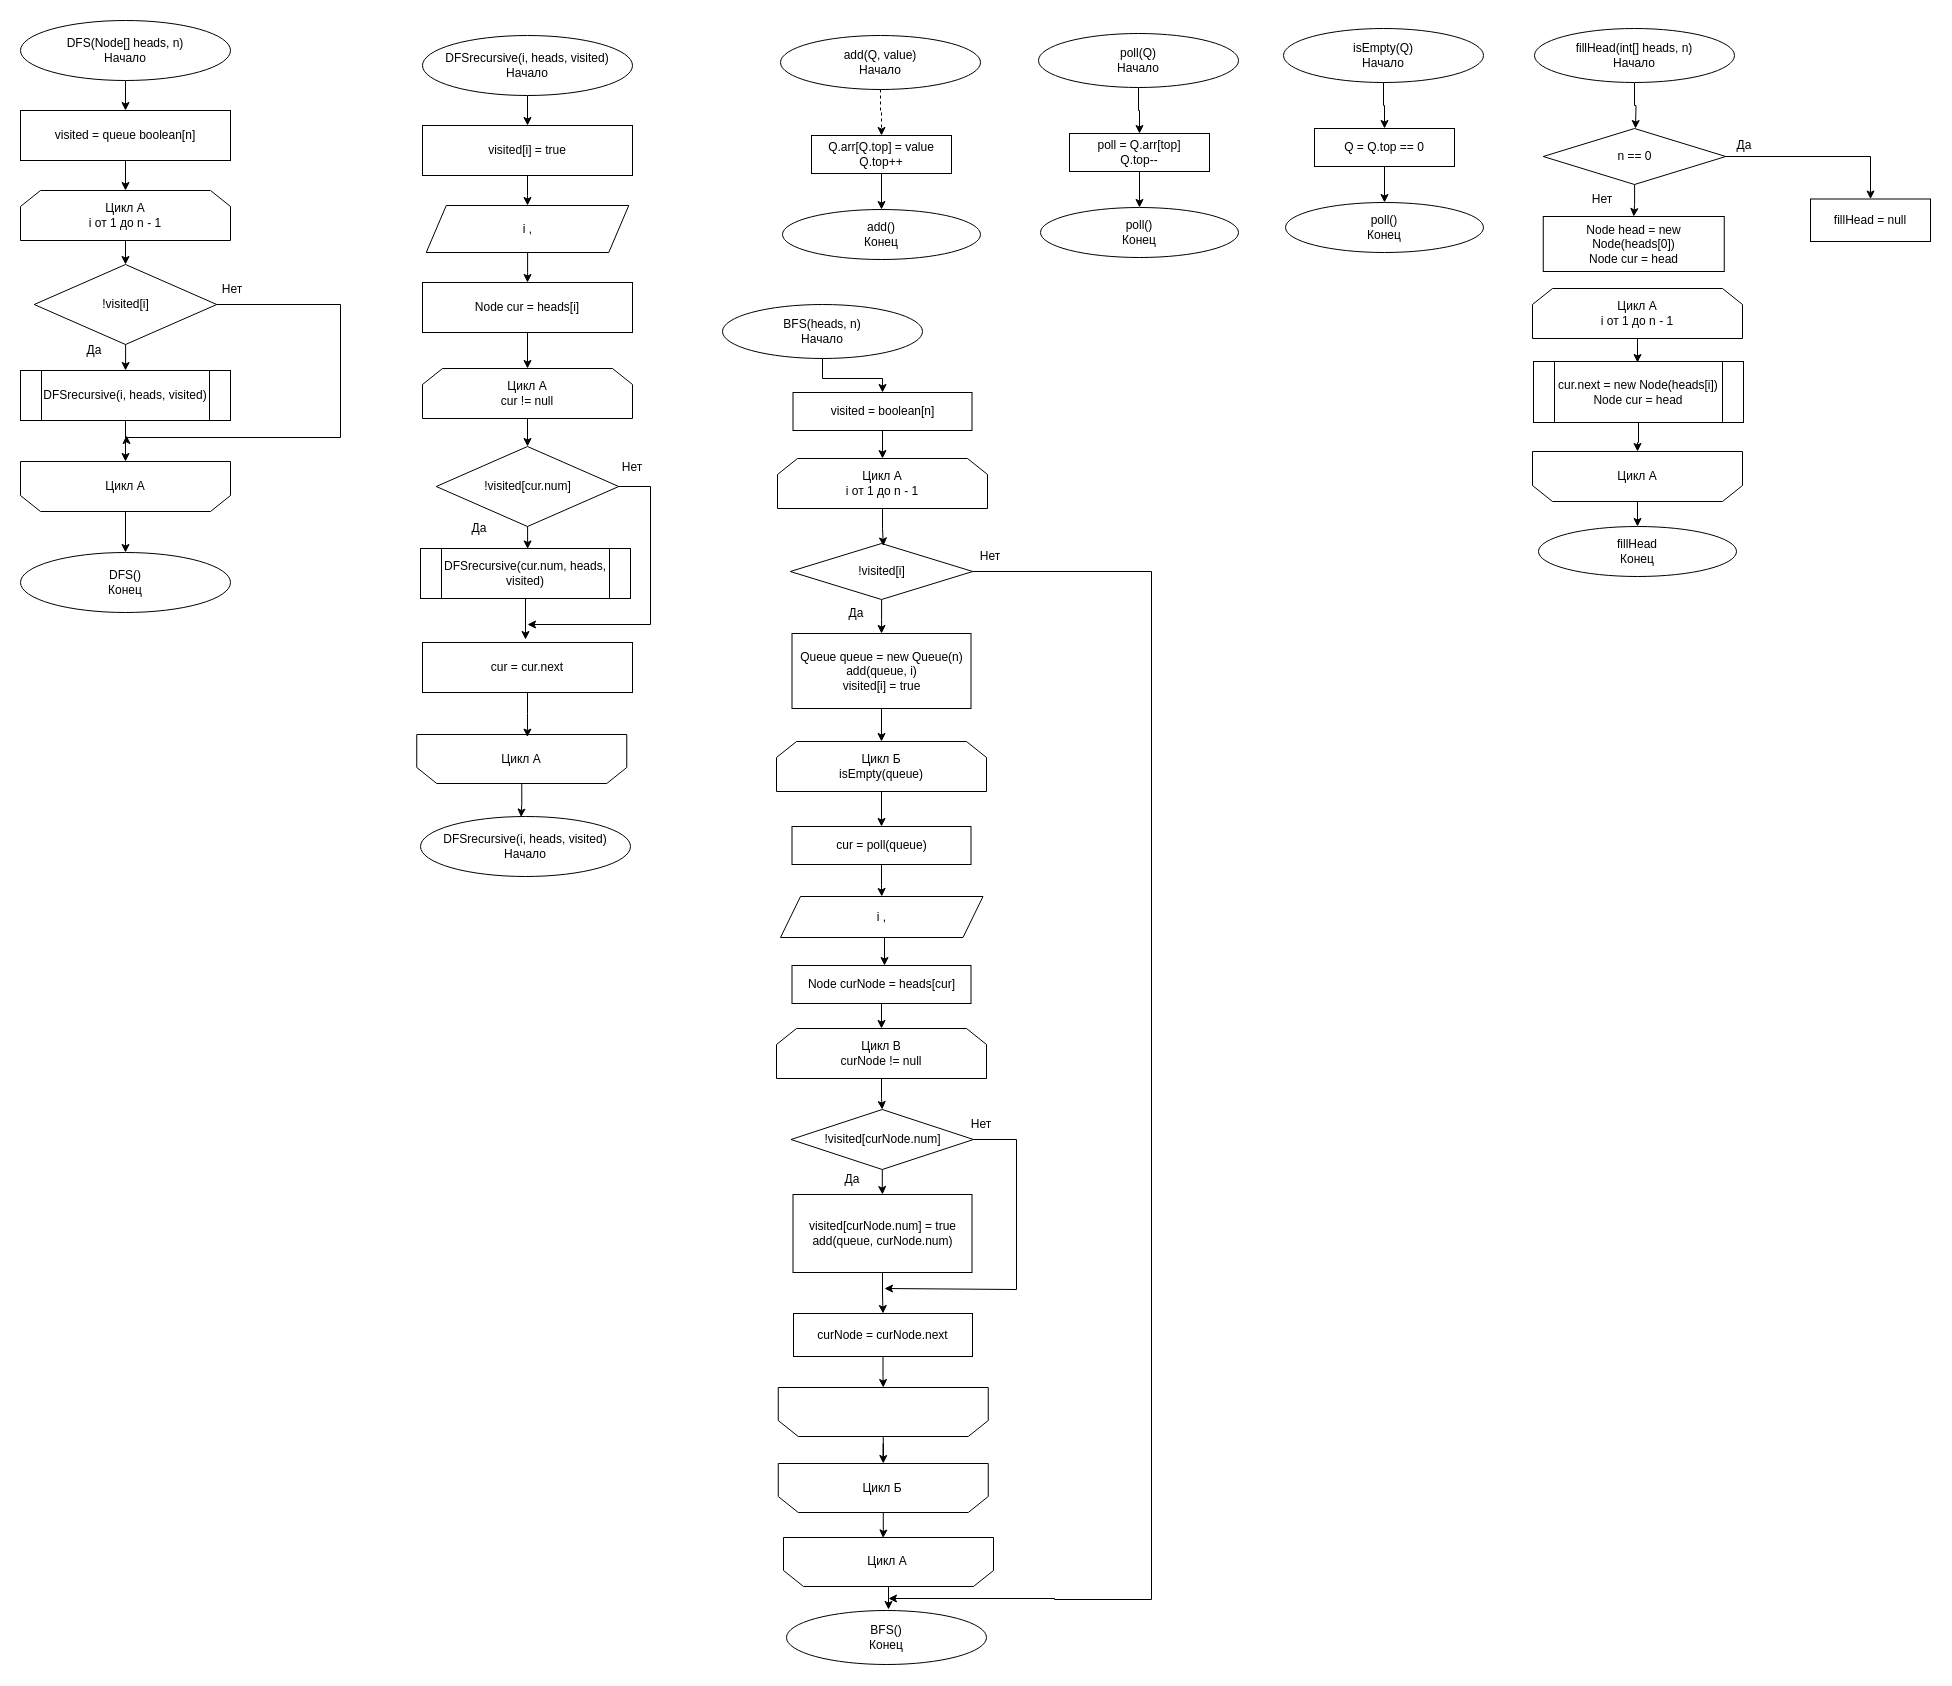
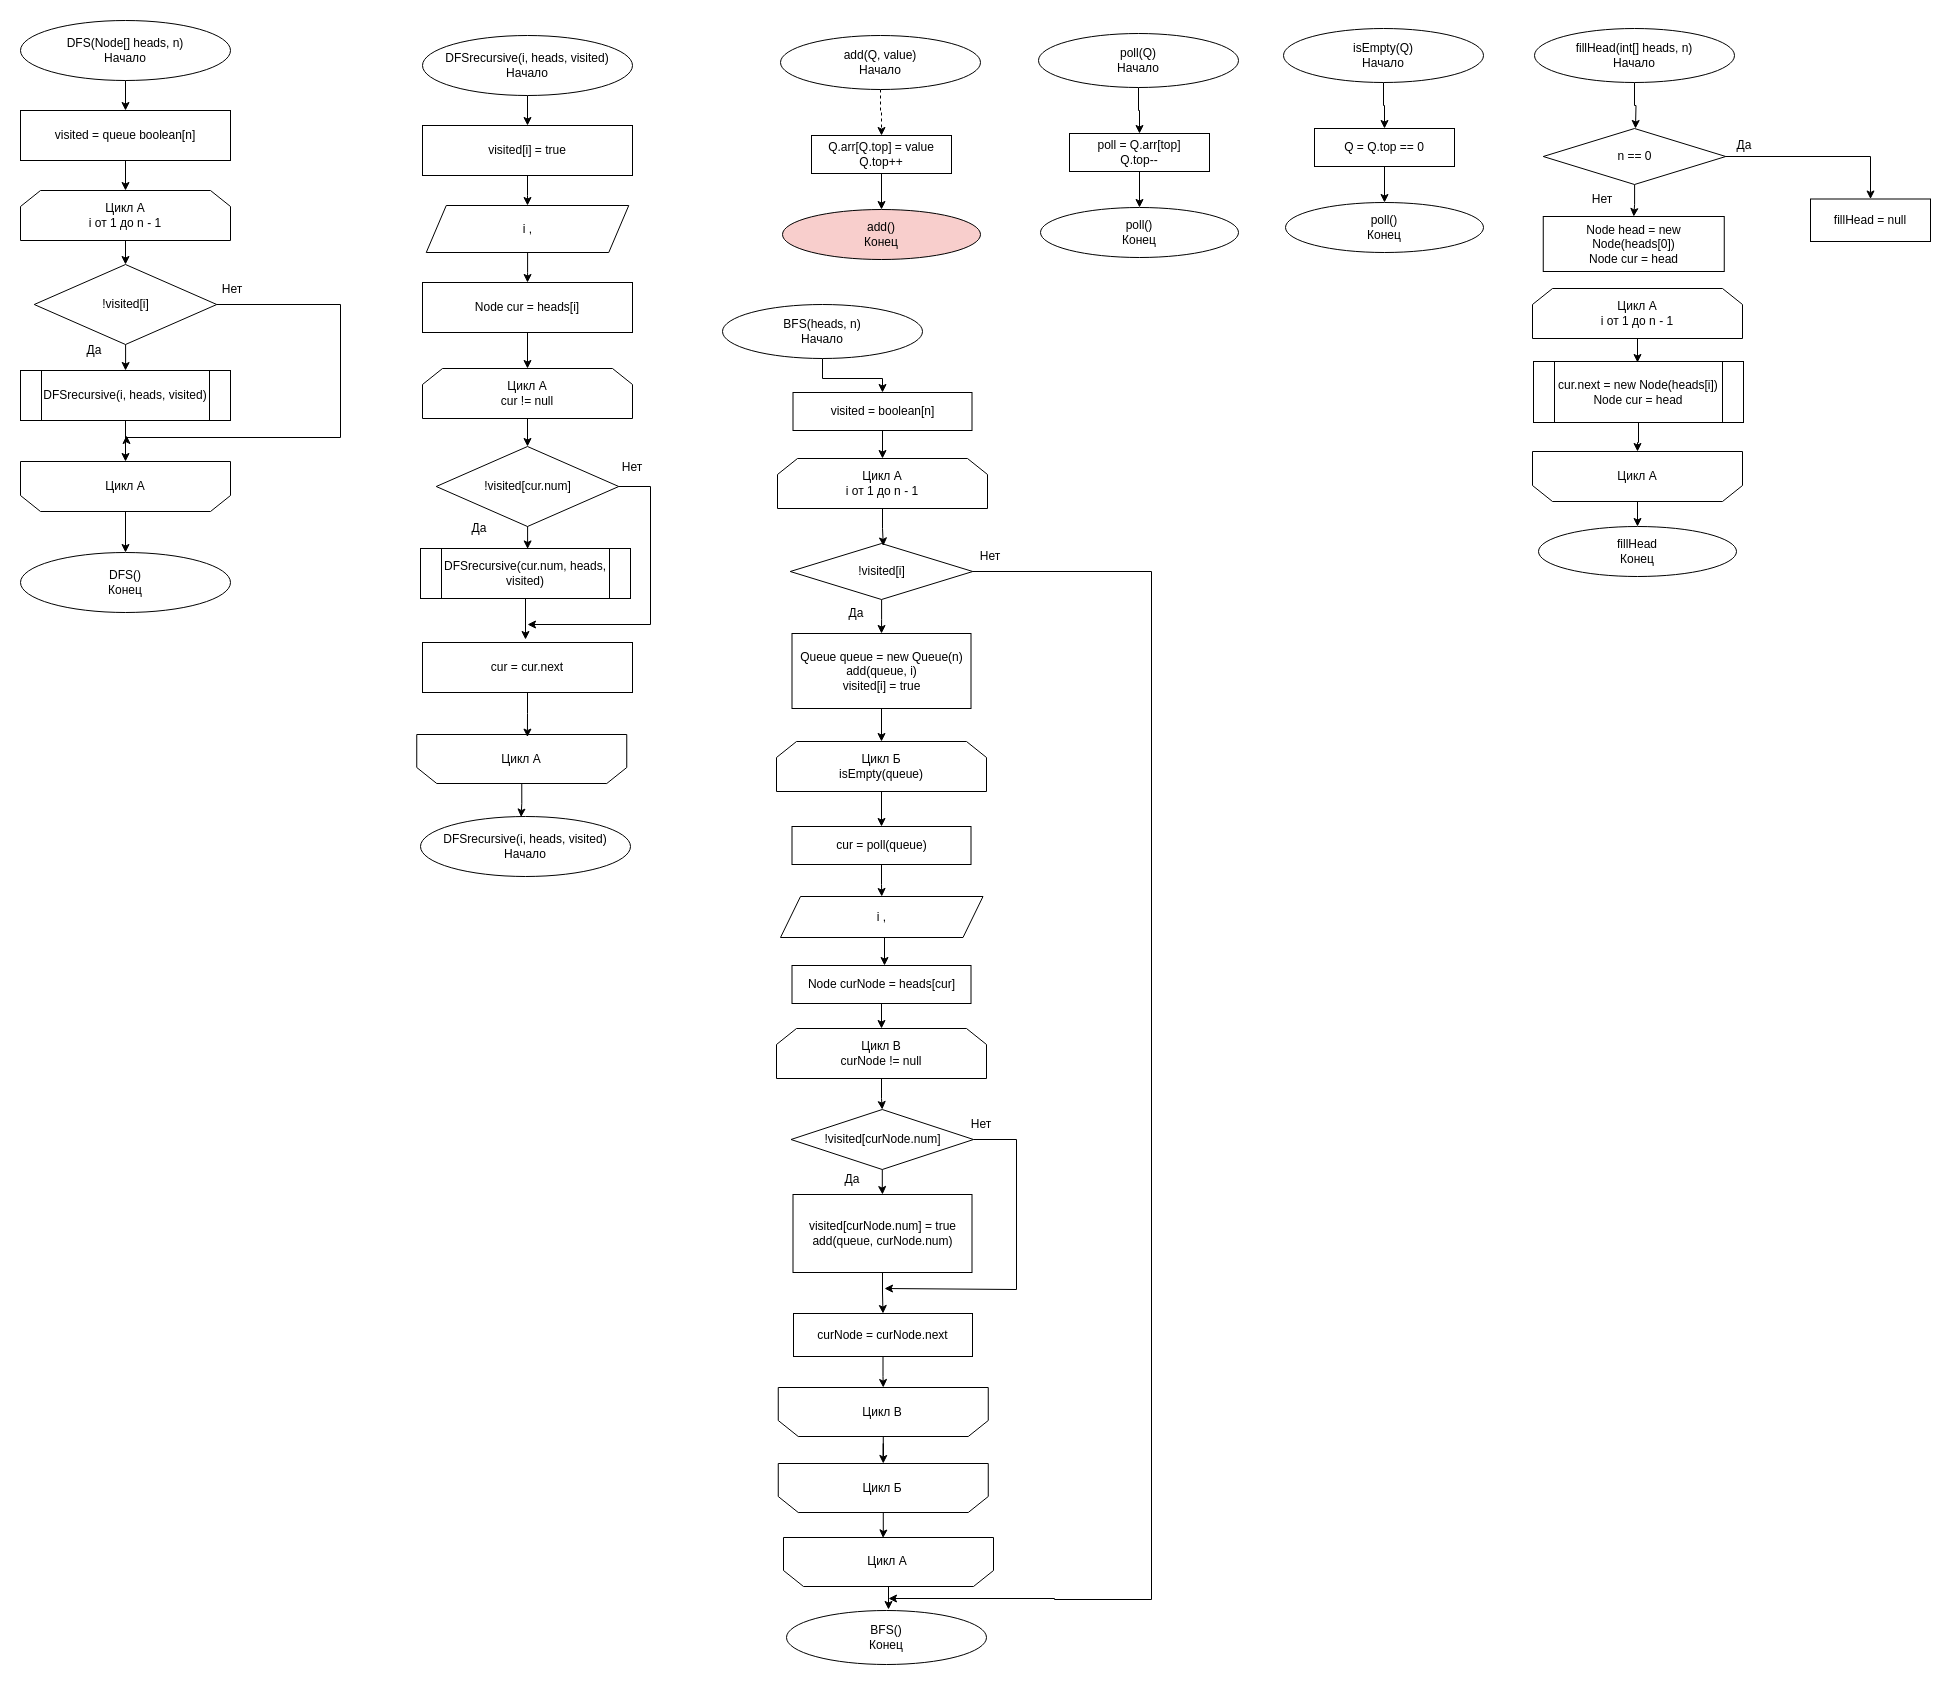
node "add() Конец": fillcolor #ffffff -> #f8cecc
node "Цикл В": added
